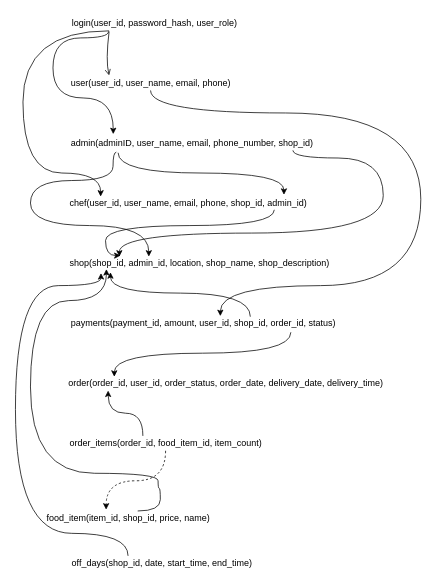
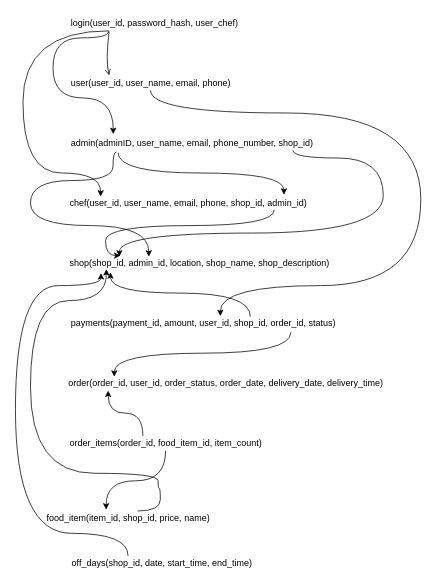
node "login(user_id, password_hash, user_role)": label "login(user_id, password_hash, user_role)" -> "login(user_id, password_hash, user_chef)"
edge "order_items(order_id, food_item_id, item_count)" -> "food_item(item_id, shop_id, price, name)": style dashed -> solid
